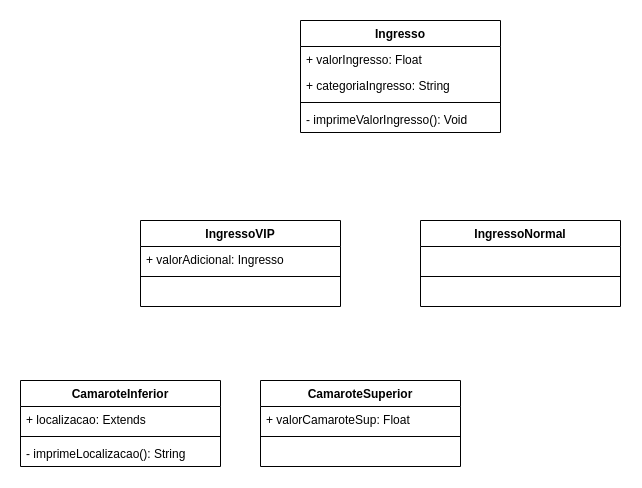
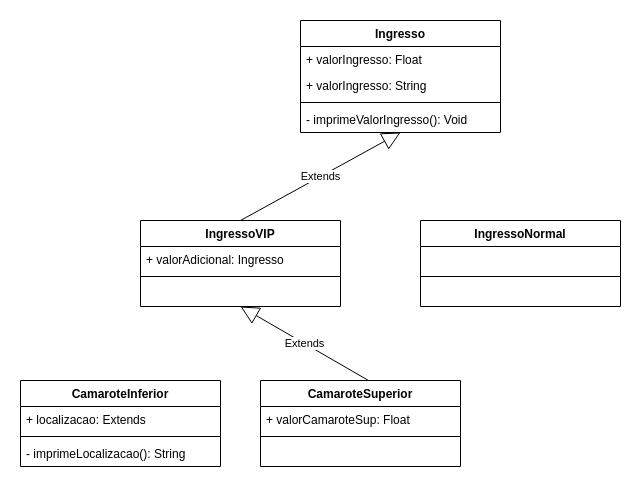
node "+ categoriaIngresso: String": label "+ categoriaIngresso: String" -> "+ valorIngresso: String"
edge "IngressoVIP" -> "Ingresso": added, label "Extends"
edge "CamaroteSuperior" -> "IngressoVIP": added, label "Extends"
